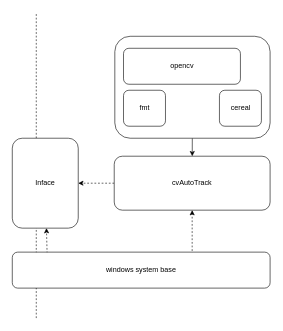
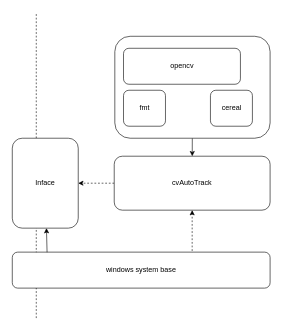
node "cereal": moved (241, 108) -> (232, 108)
edge "windows system base" -> "Inface": style dashed -> solid
